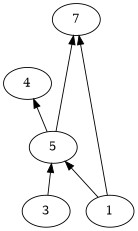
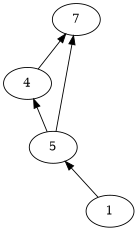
edge "1" -> "7": now "4" -> "7"
node "3": removed
